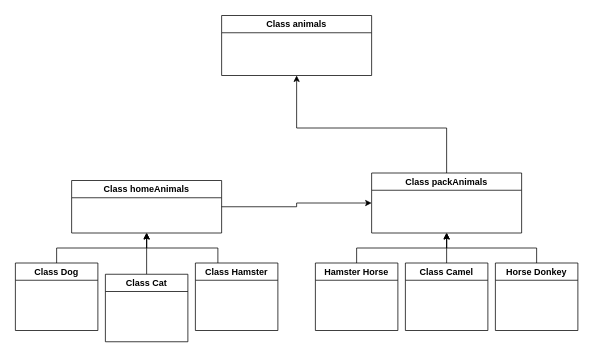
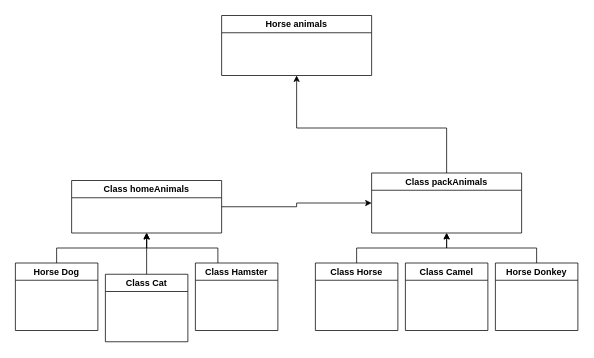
node "Class animals": label "Class animals" -> "Horse animals"
edge "Class Camel" -> "Class packAnimals": removed
node "Class Dog": label "Class Dog" -> "Horse Dog"
node "Hamster Horse": label "Hamster Horse" -> "Class Horse"
